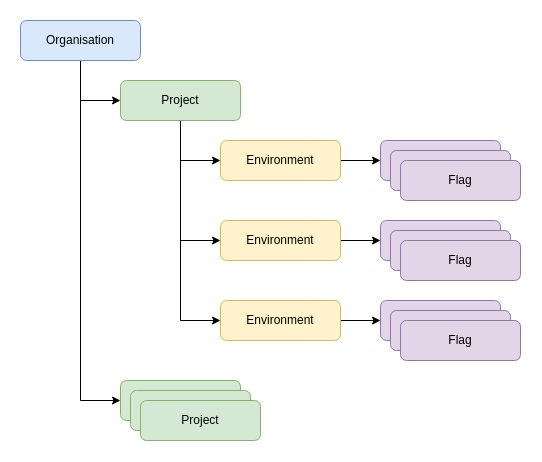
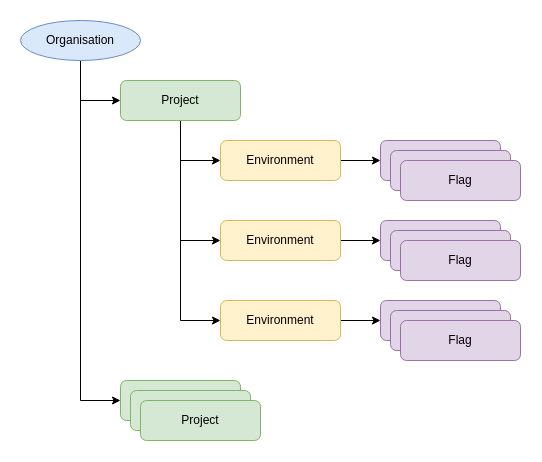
node "Organisation": shape rounded rectangle -> ellipse
